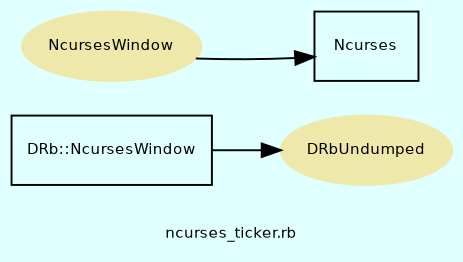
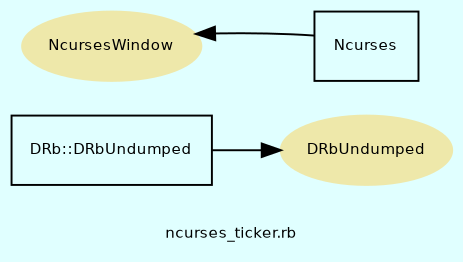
edge "NcursesWindow" -> "Ncurses": reversed
node "DRb::NcursesWindow": label "DRb::NcursesWindow" -> "DRb::DRbUndumped"
